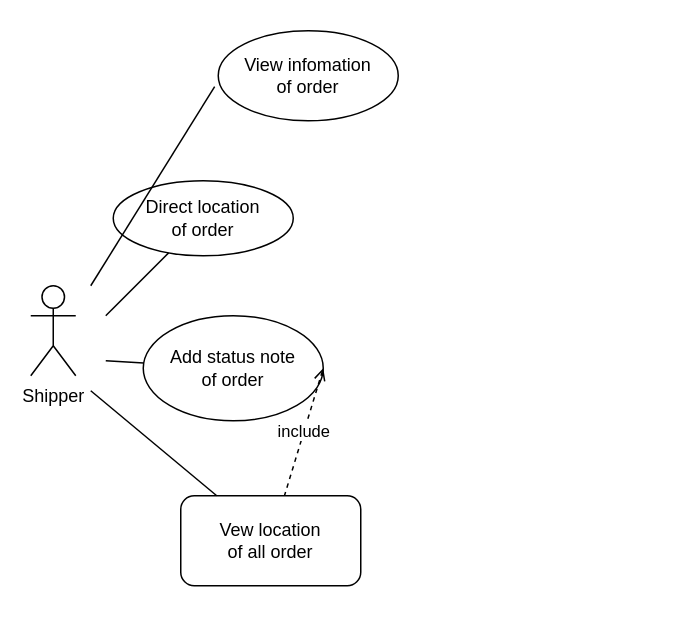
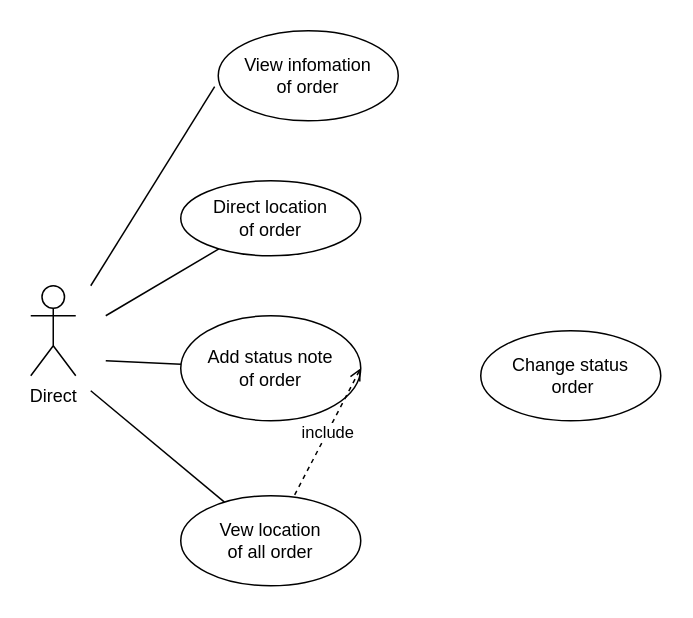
node "Direct location of order": moved (203, 218) -> (271, 218)
node "Add status note of order": moved (233, 368) -> (271, 368)
node "Change status order": added
node "Shipper": label "Shipper" -> "Direct"
node "Vew location of all order": shape rounded rectangle -> ellipse
